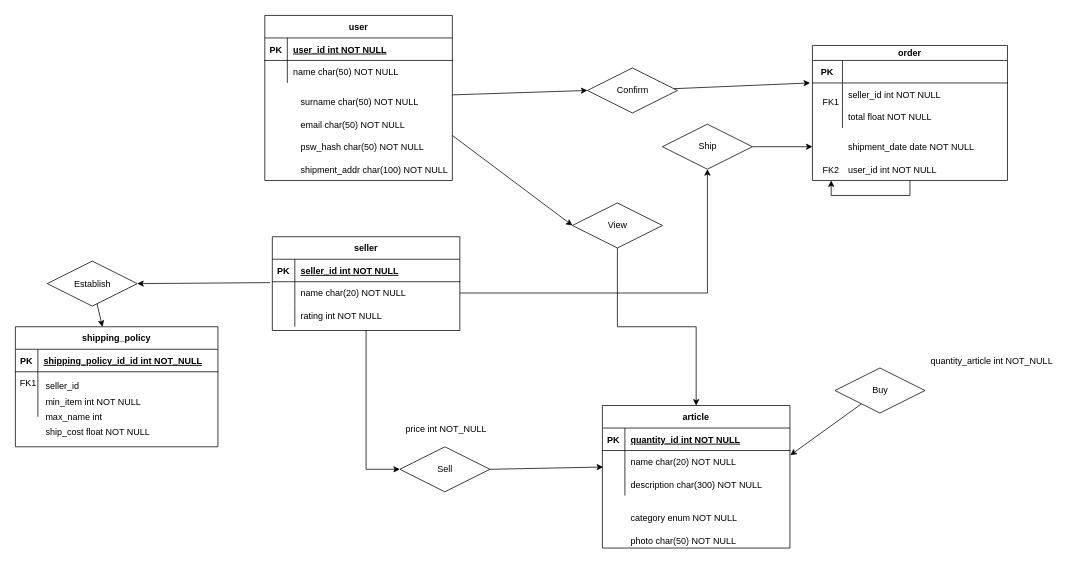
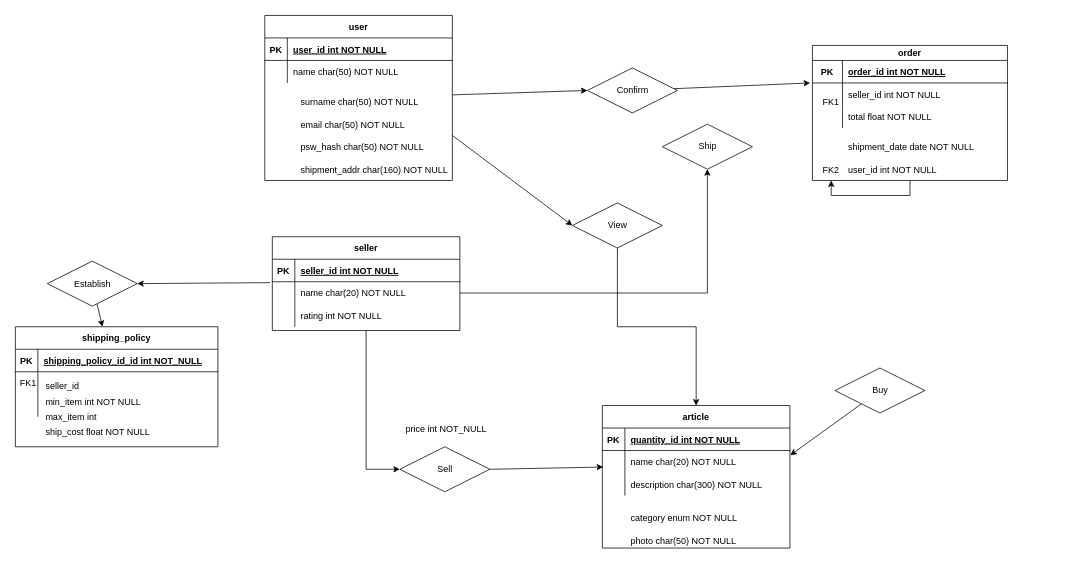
node "order_id int NOT NULL": added
edge "Ship" -> "order": removed
node "shipment_addr char(100) NOT NULL": label "shipment_addr char(100) NOT NULL" -> "shipment_addr char(160) NOT NULL"
node "quantity_article int NOT_NULL": removed
node "max_name int": label "max_name int" -> "max_item int"
